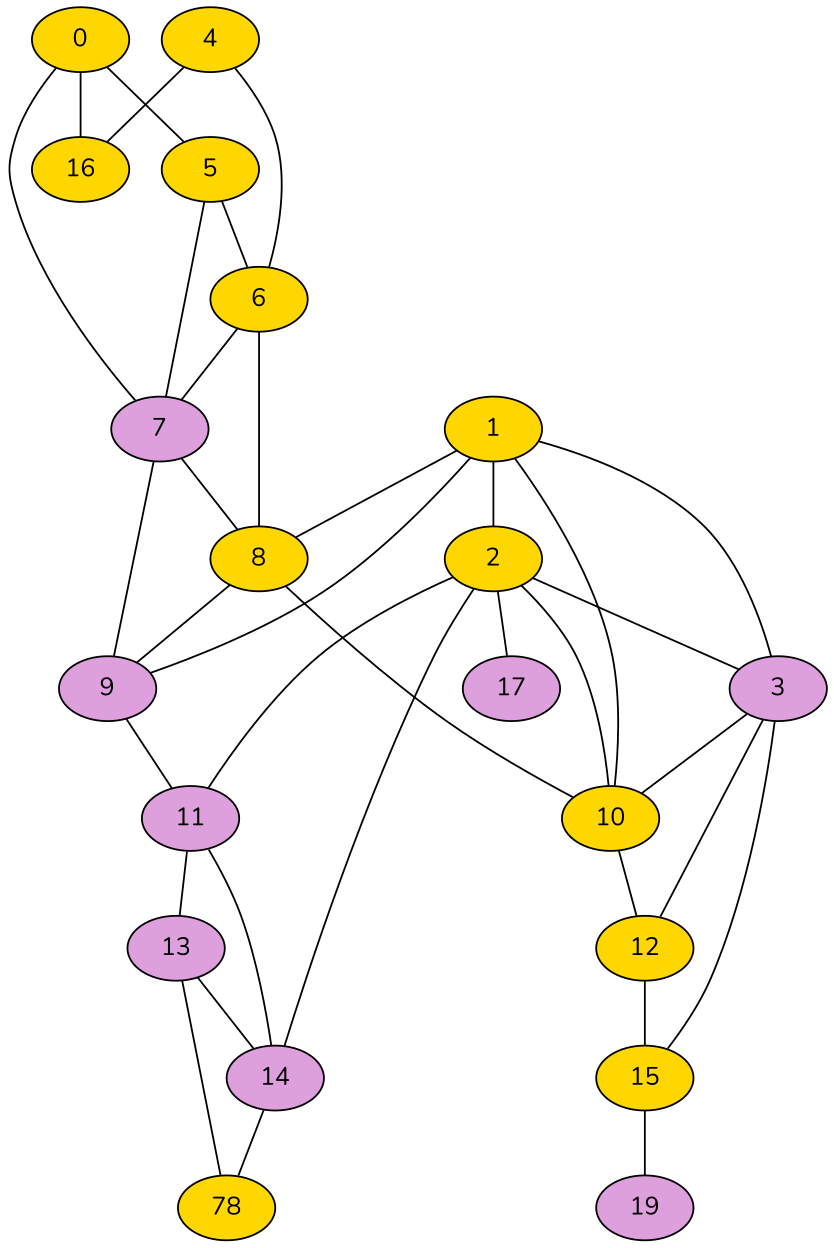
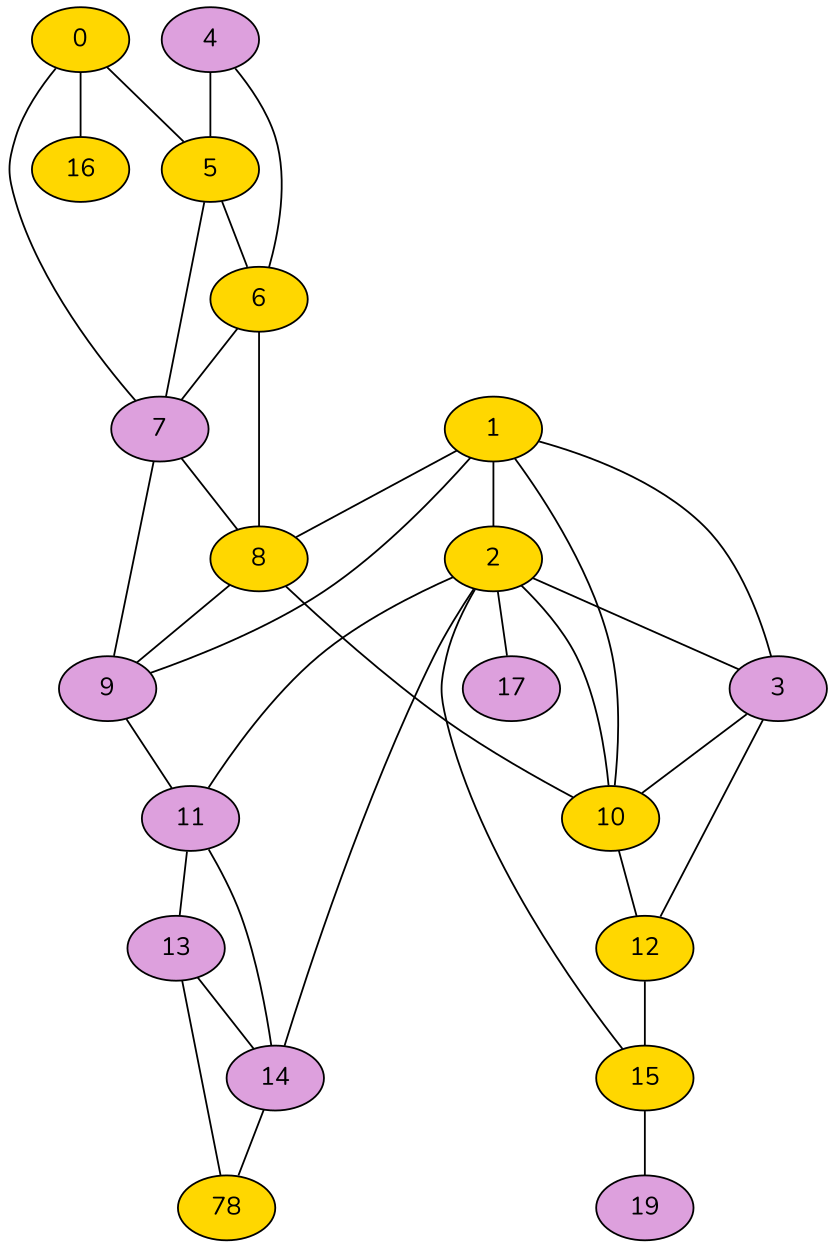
node "4": fillcolor gold -> plum
edge "4" -- "16": now "4" -- "5"
edge "3" -- "15": now "2" -- "15"
